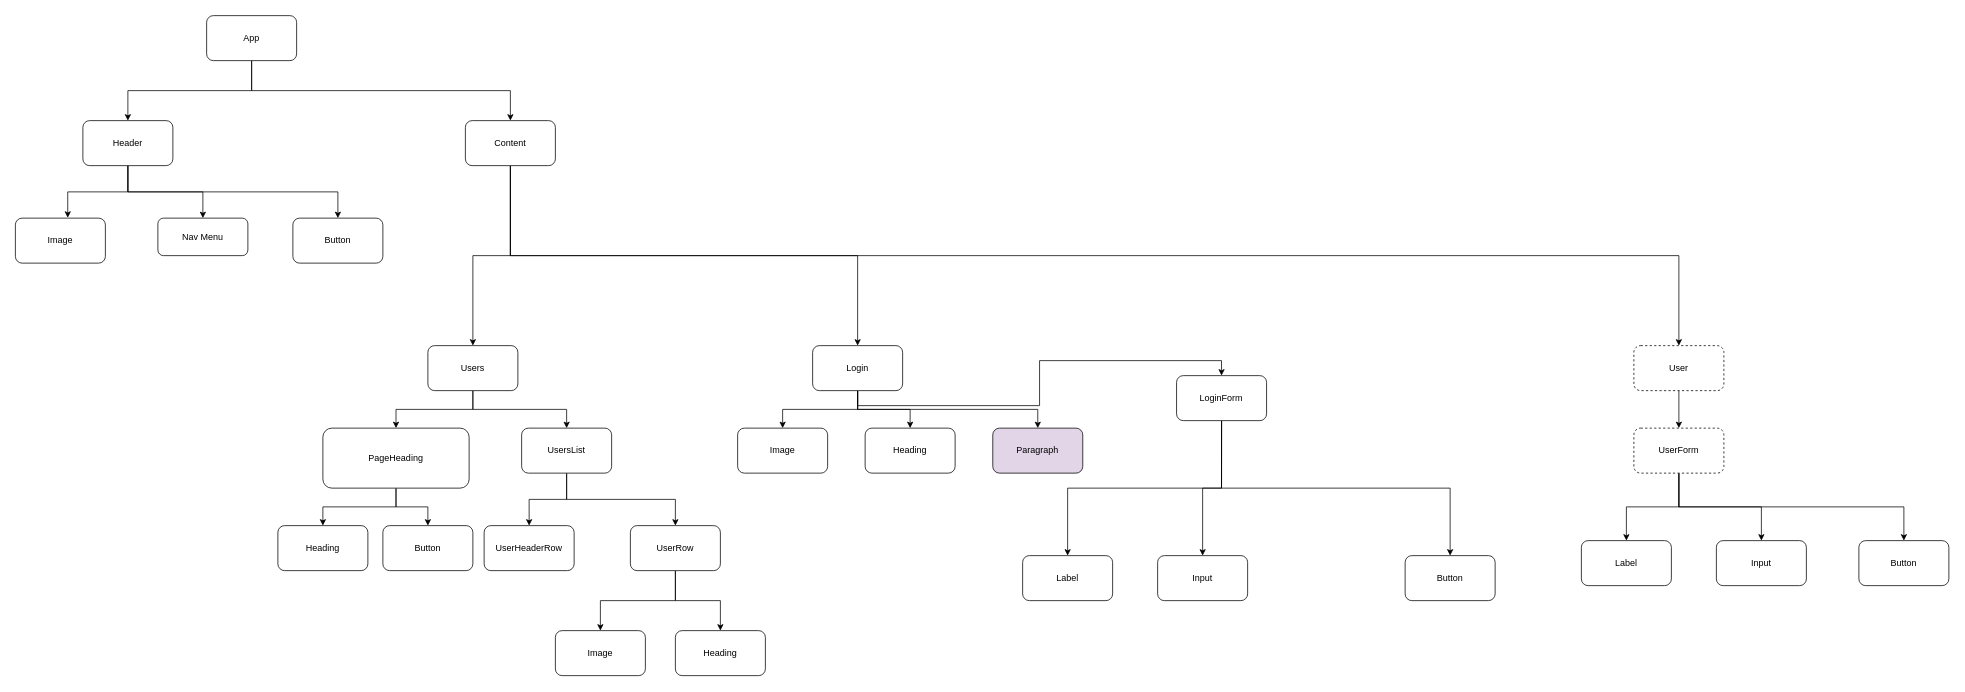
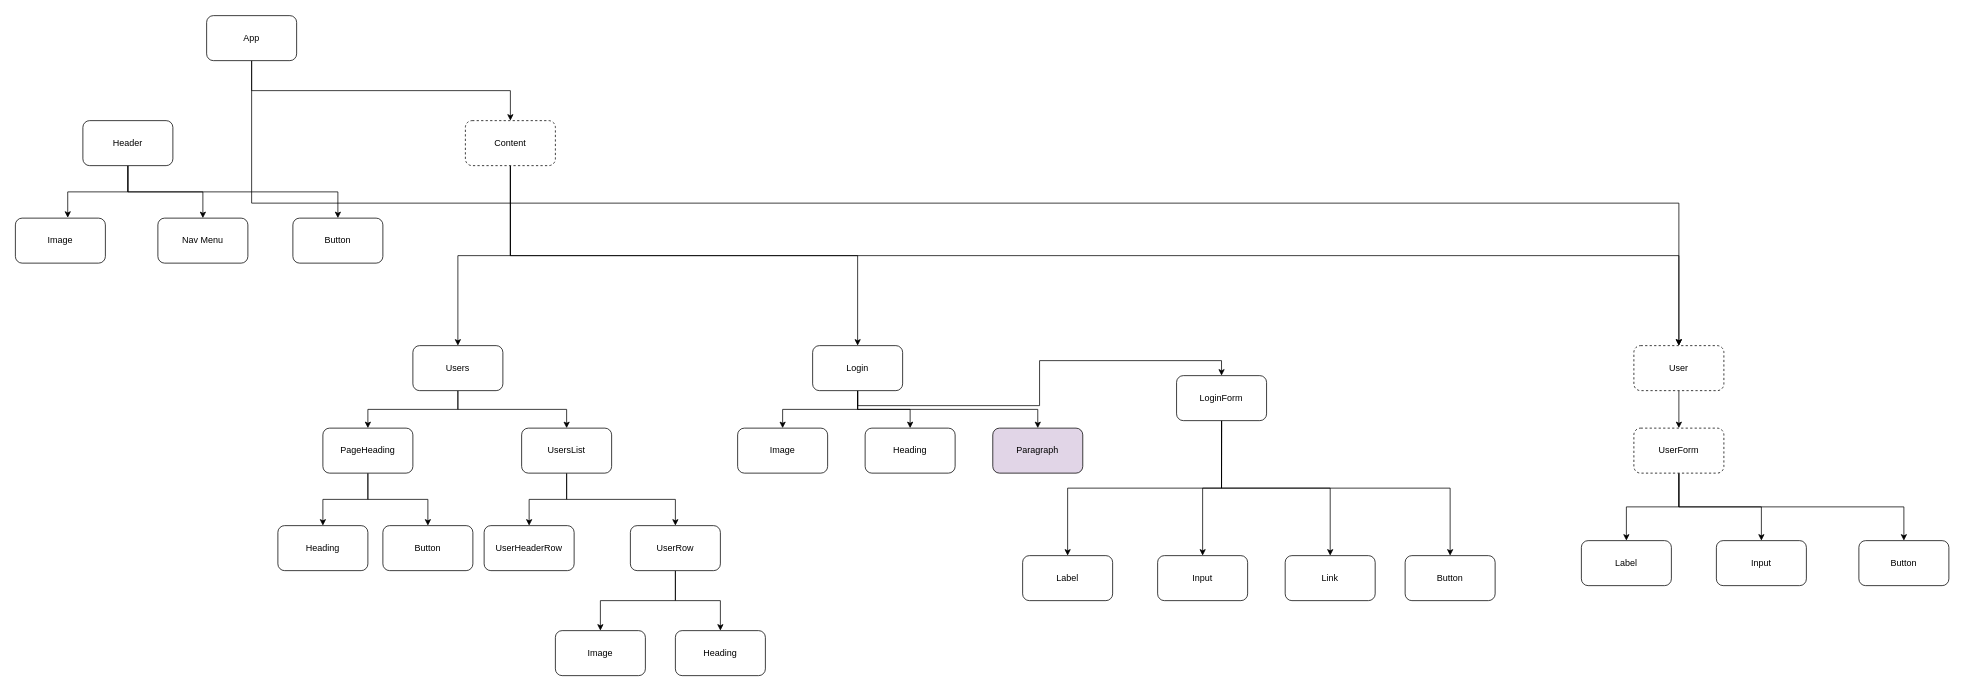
edge "App" -> "Header": now "App" -> "User"
node "Content": style solid -> dashed
node "Nav Menu": size 90x38 -> 90x45
node "Users": moved (473, 368) -> (458, 368)
node "PageHeading": size 146x60 -> 90x45
edge "LoginForm" -> "Link": added
node "Link": added
